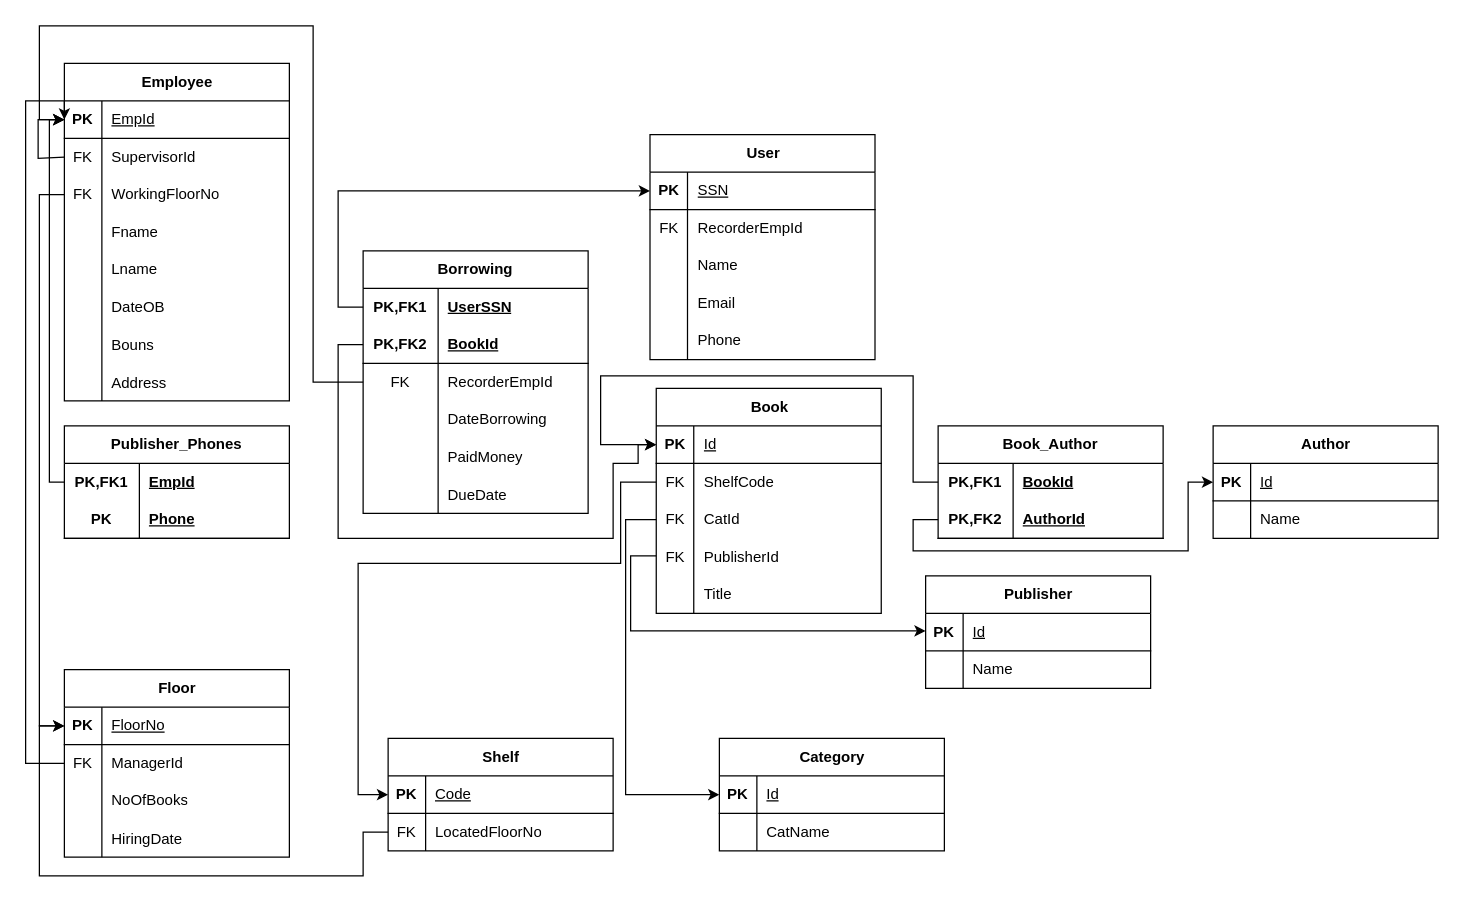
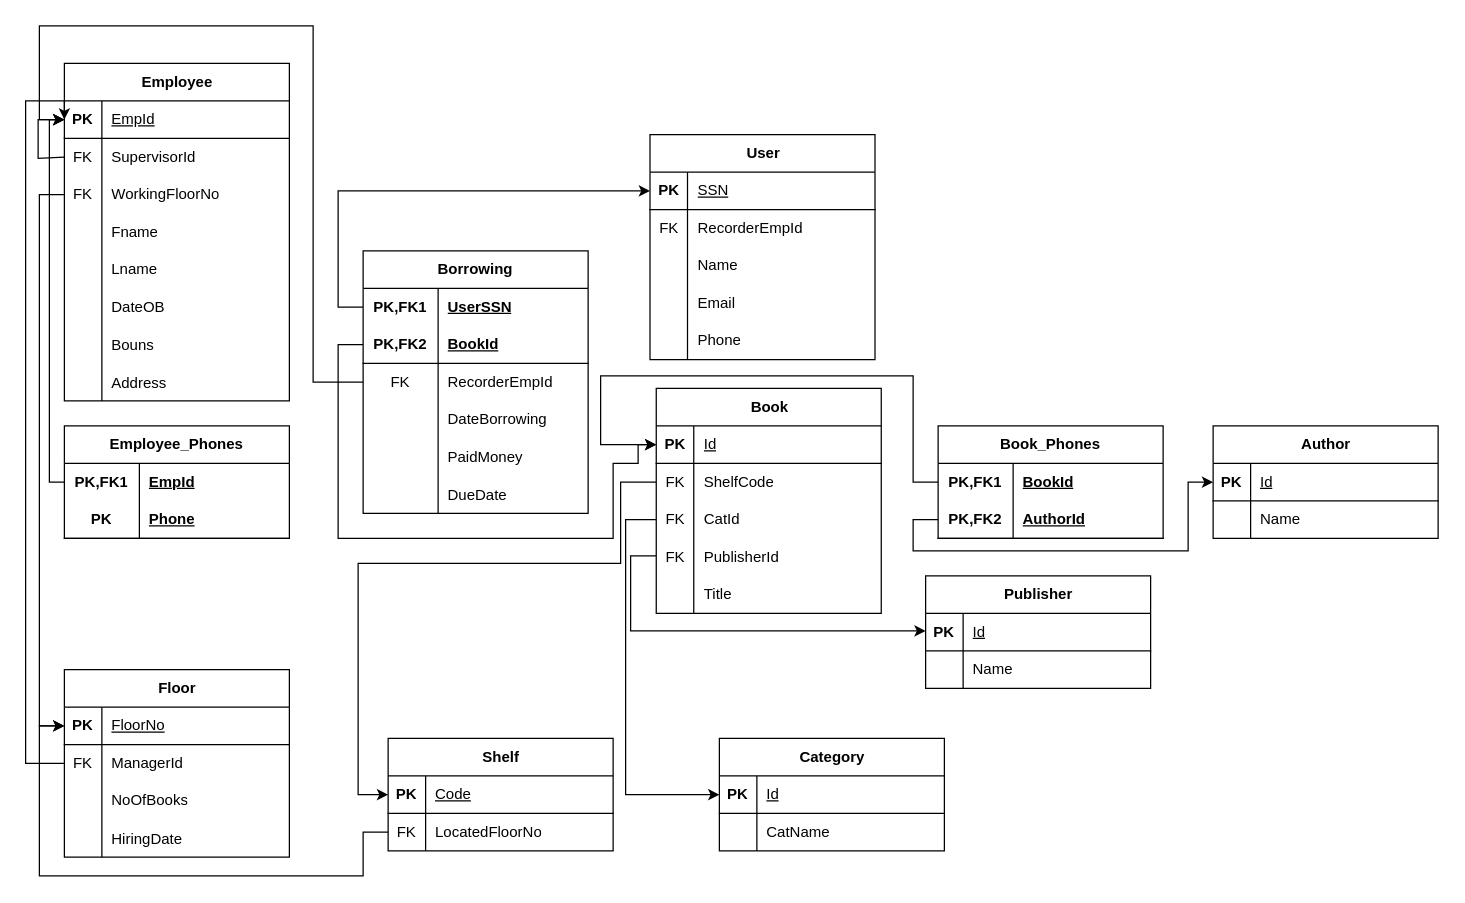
node "Publisher_Phones": label "Publisher_Phones" -> "Employee_Phones"
node "Book_Author": label "Book_Author" -> "Book_Phones"
